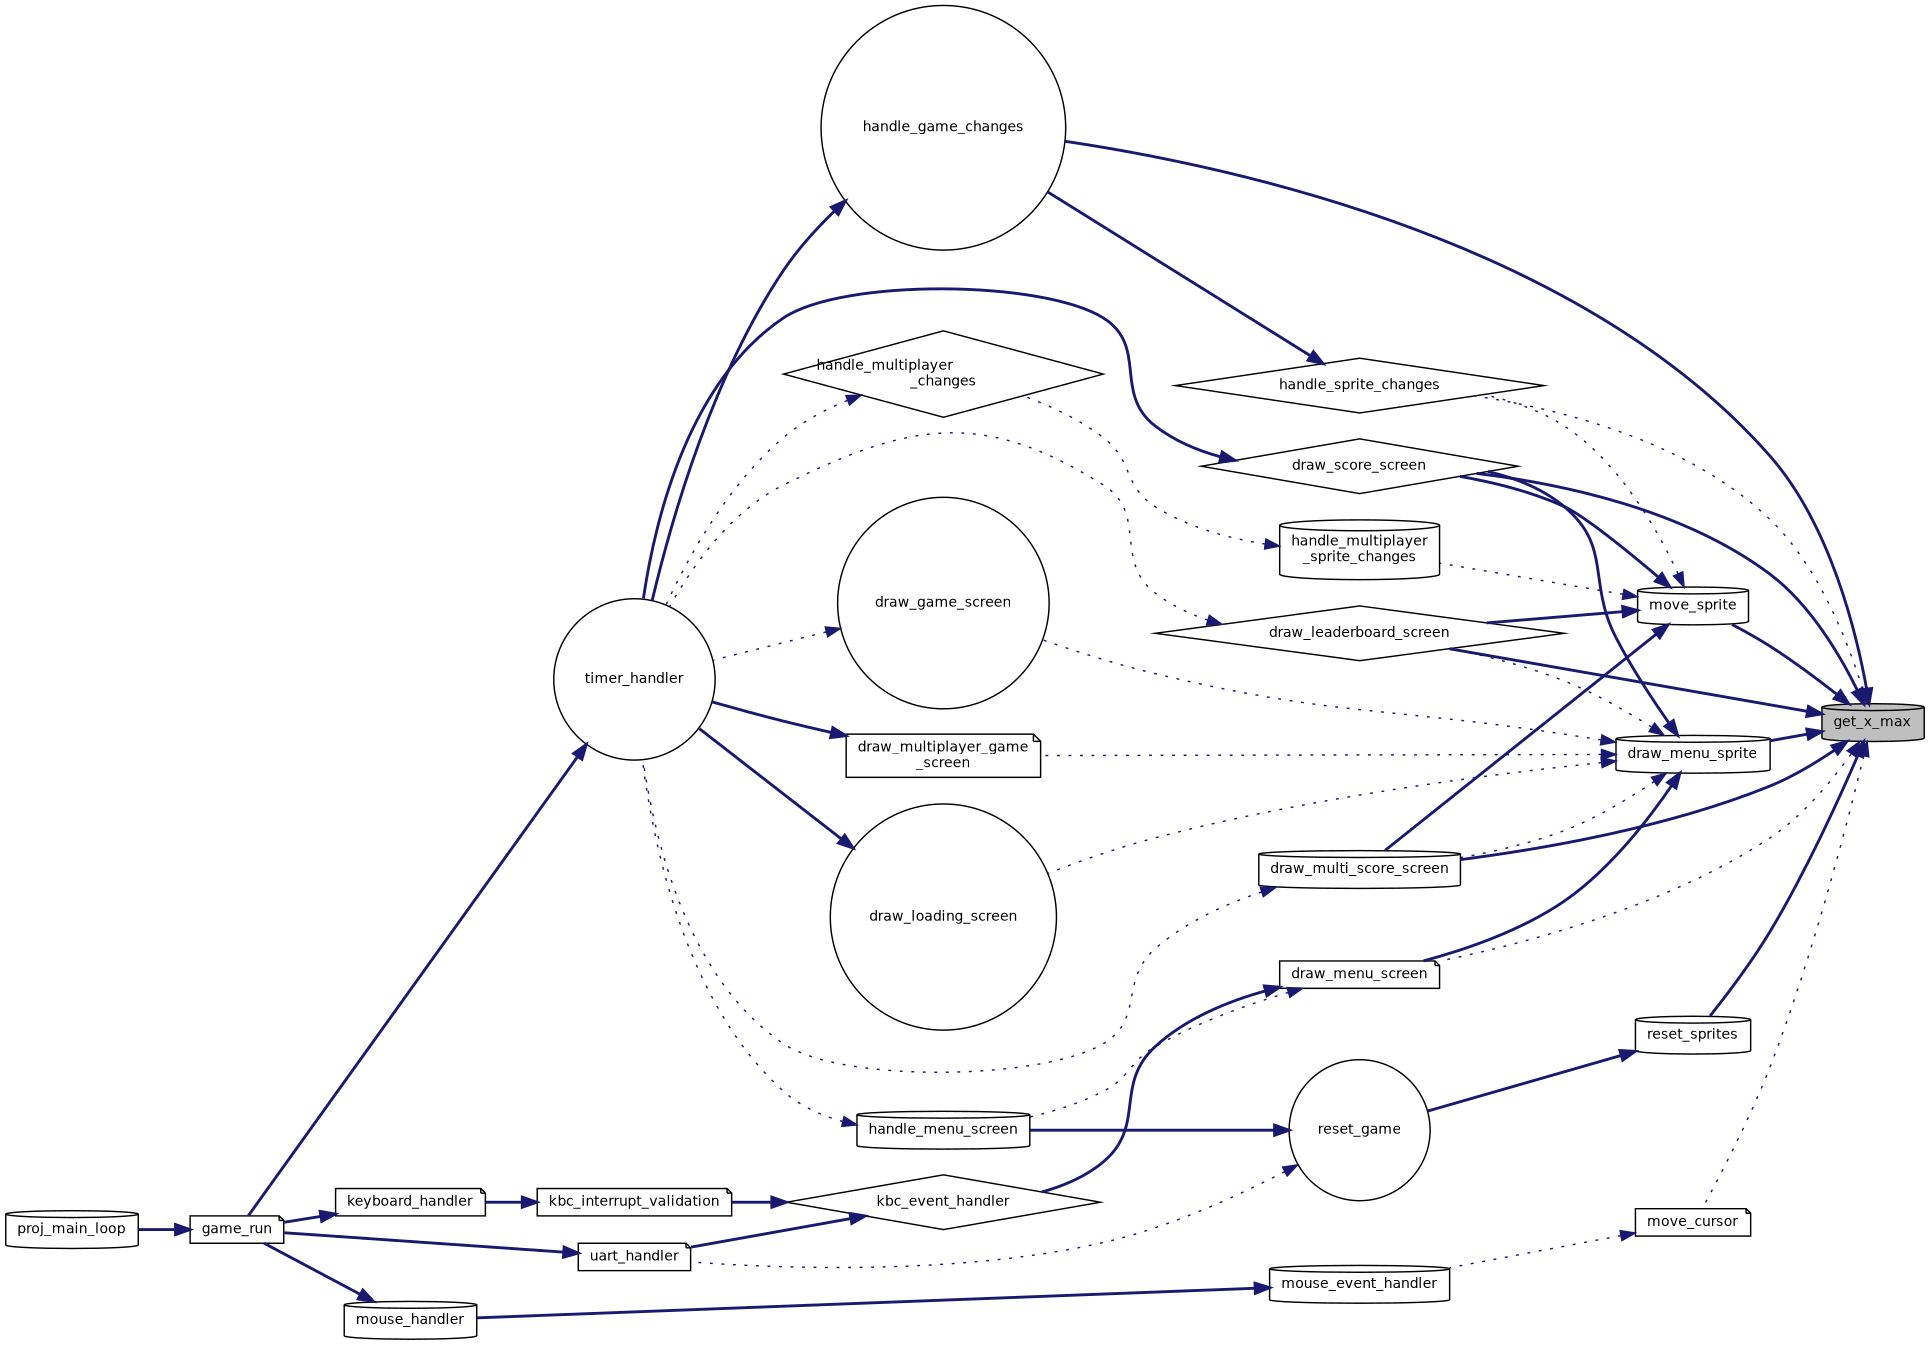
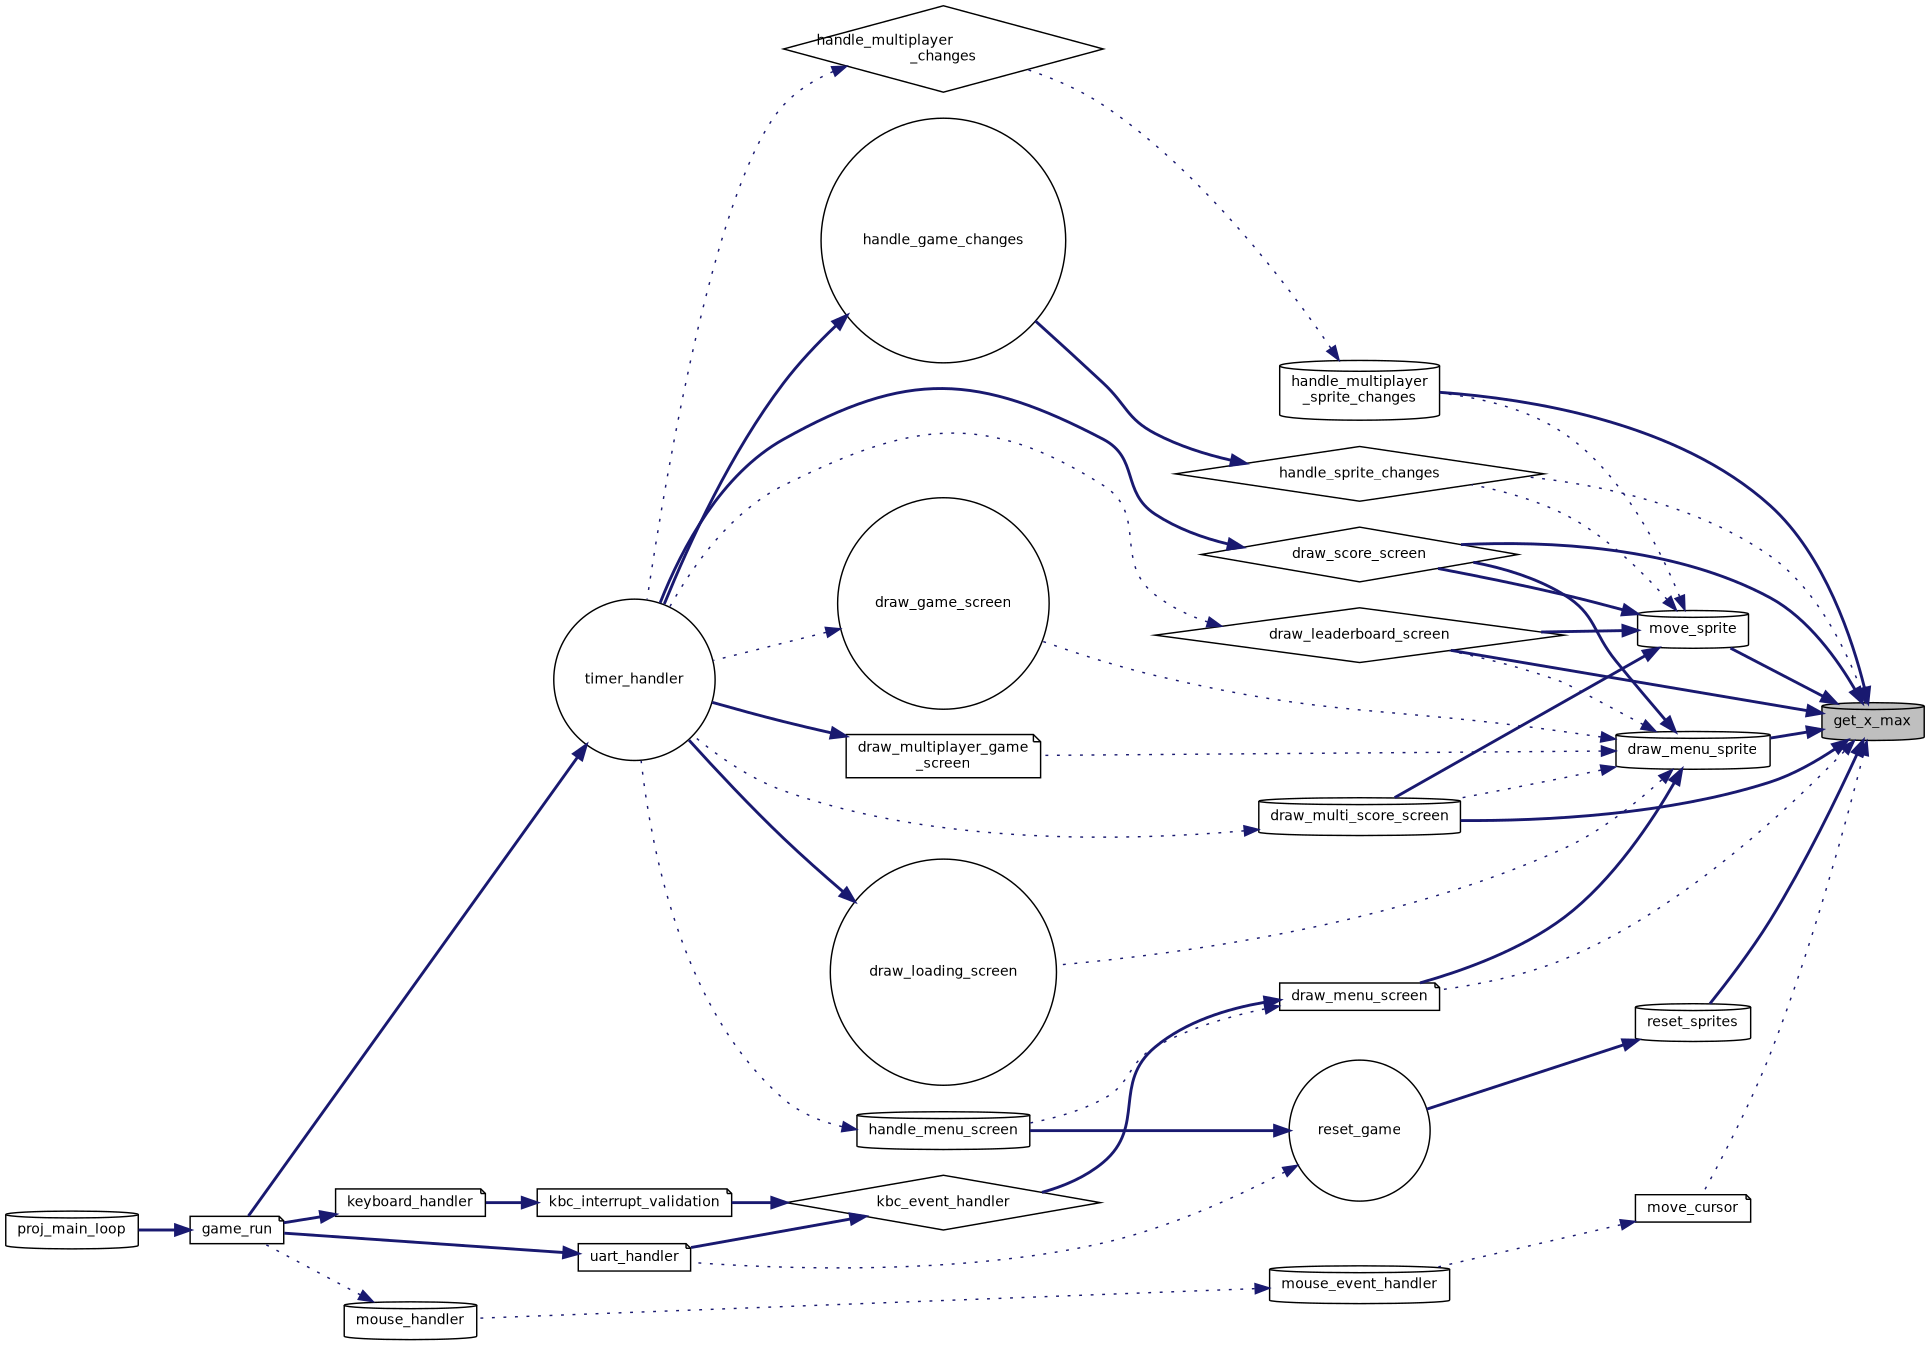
edge "handle_game_changes" -> "get_x_max": now "handle_multiplayer _sprite_changes" -> "get_x_max"
edge "game_run" -> "mouse_handler": style bold -> dotted
edge "mouse_handler" -> "mouse_event_handler": style bold -> dotted
